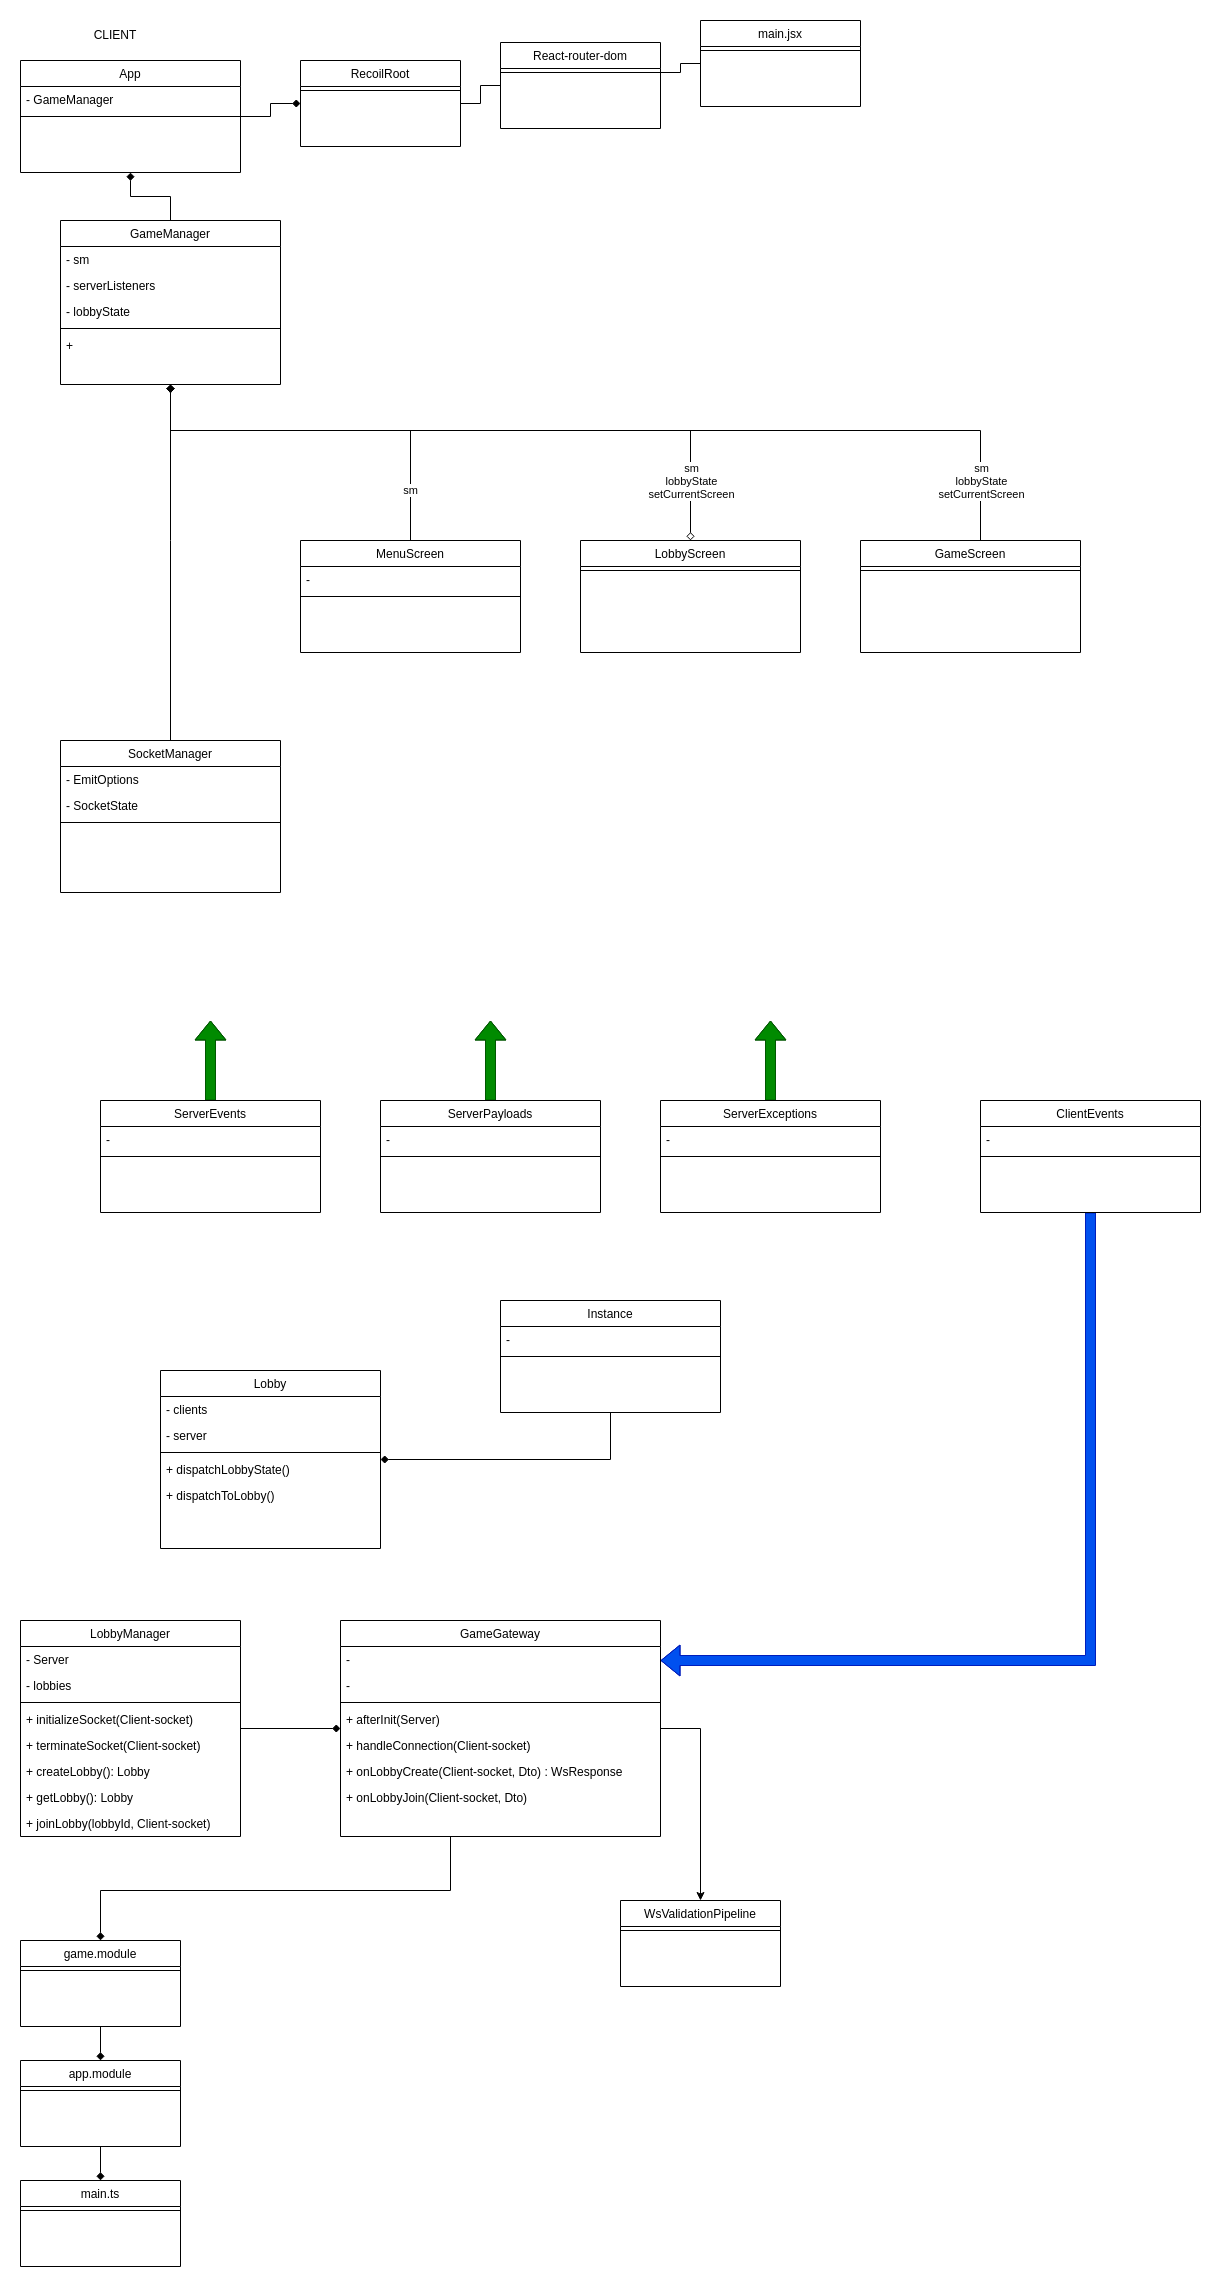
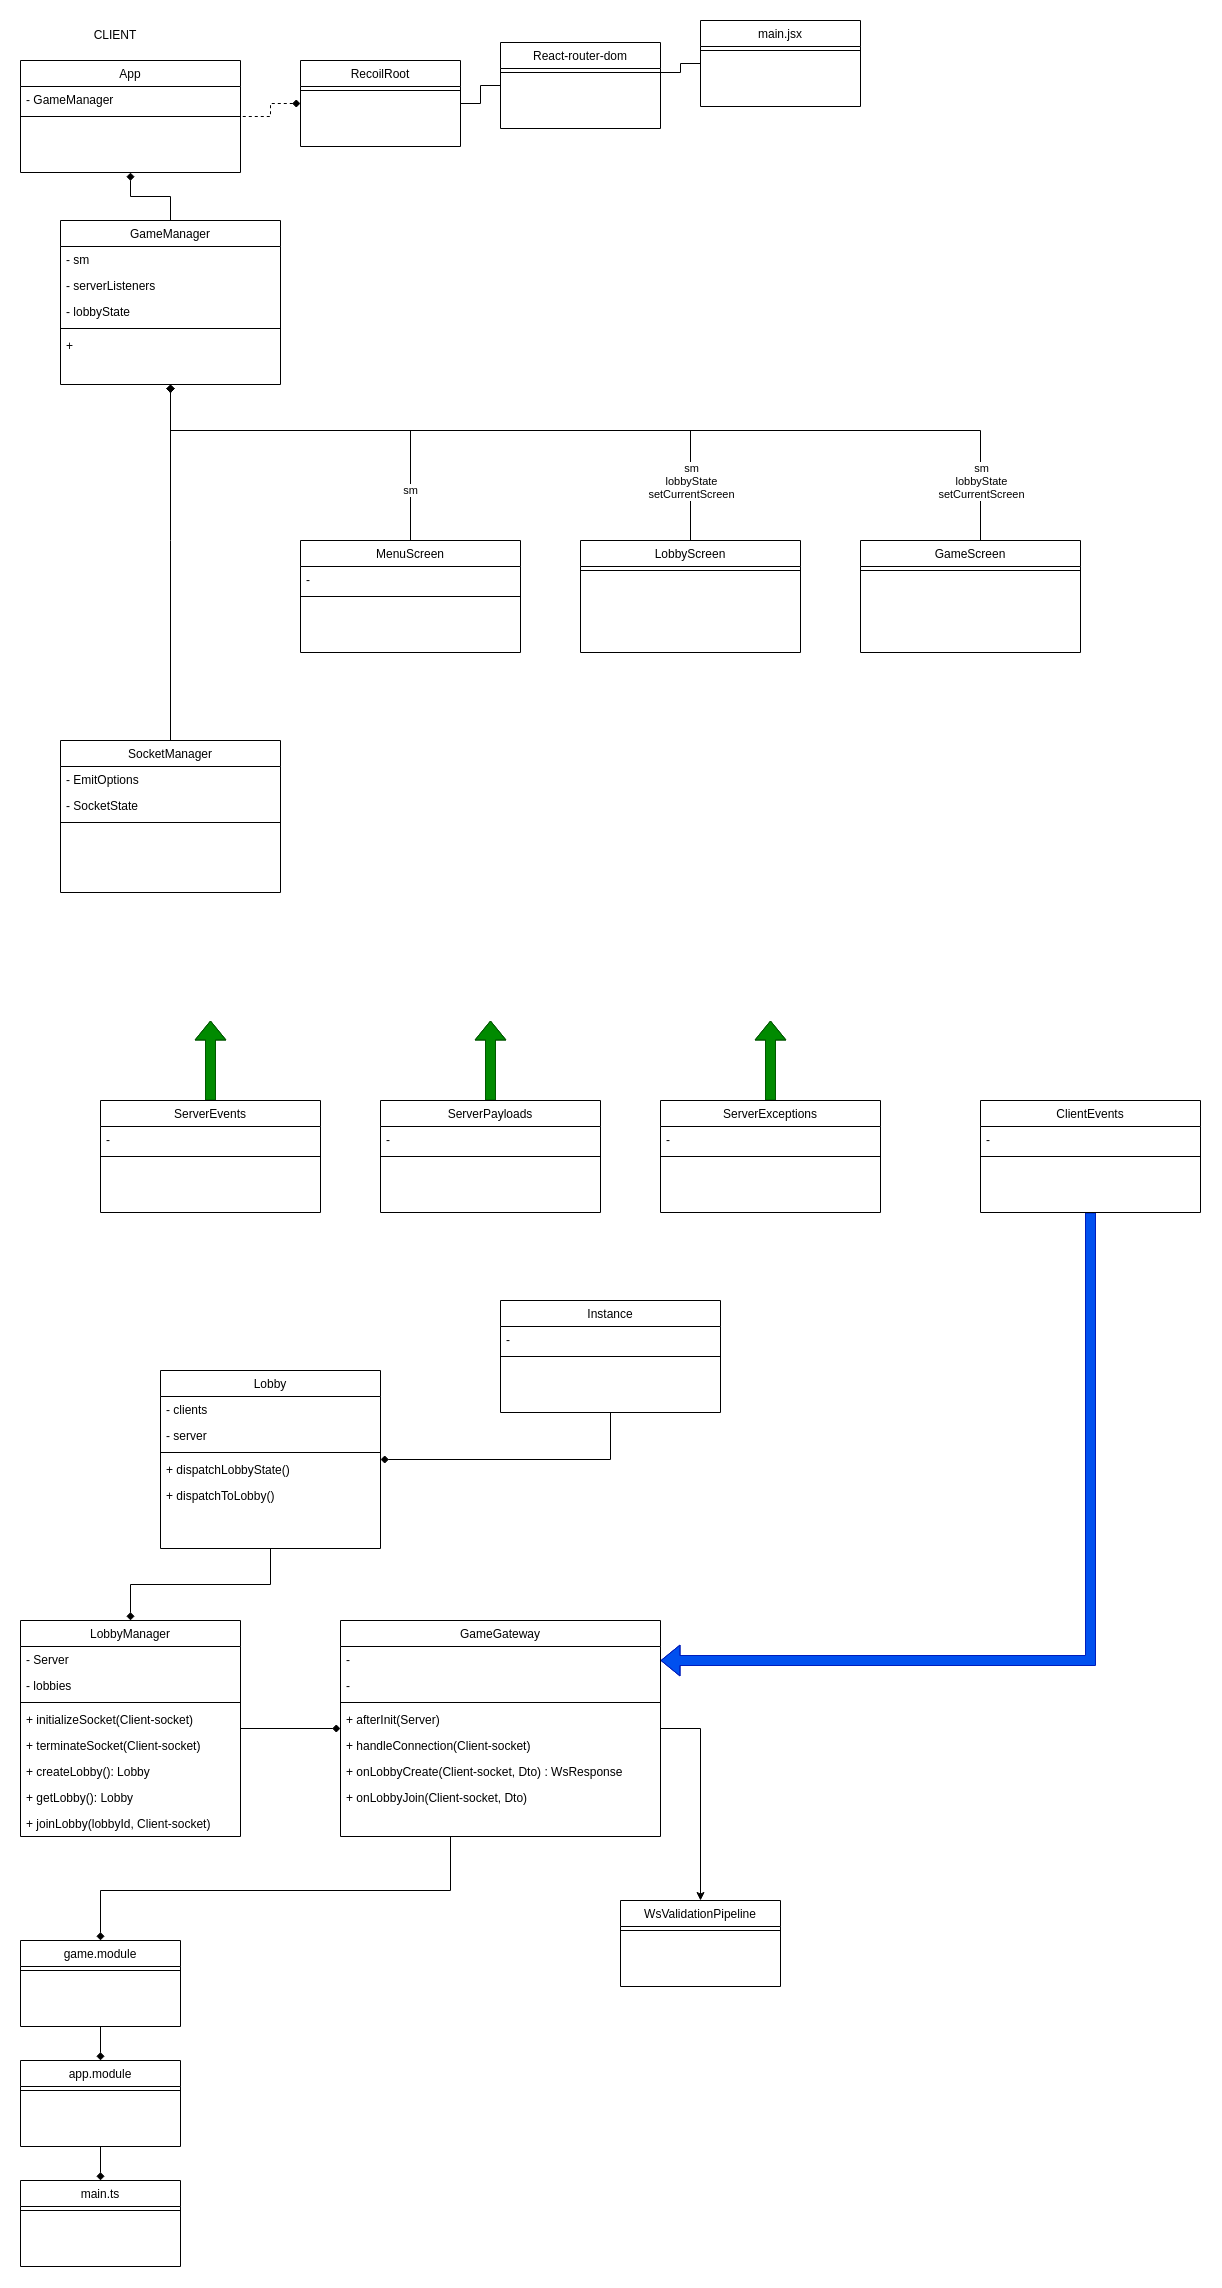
edge "App" -> "RecoilRoot": style solid -> dashed
edge "GameManager" -- "LobbyScreen": arrowhead diamond -> none
edge "Lobby" -> "LobbyManager": added
